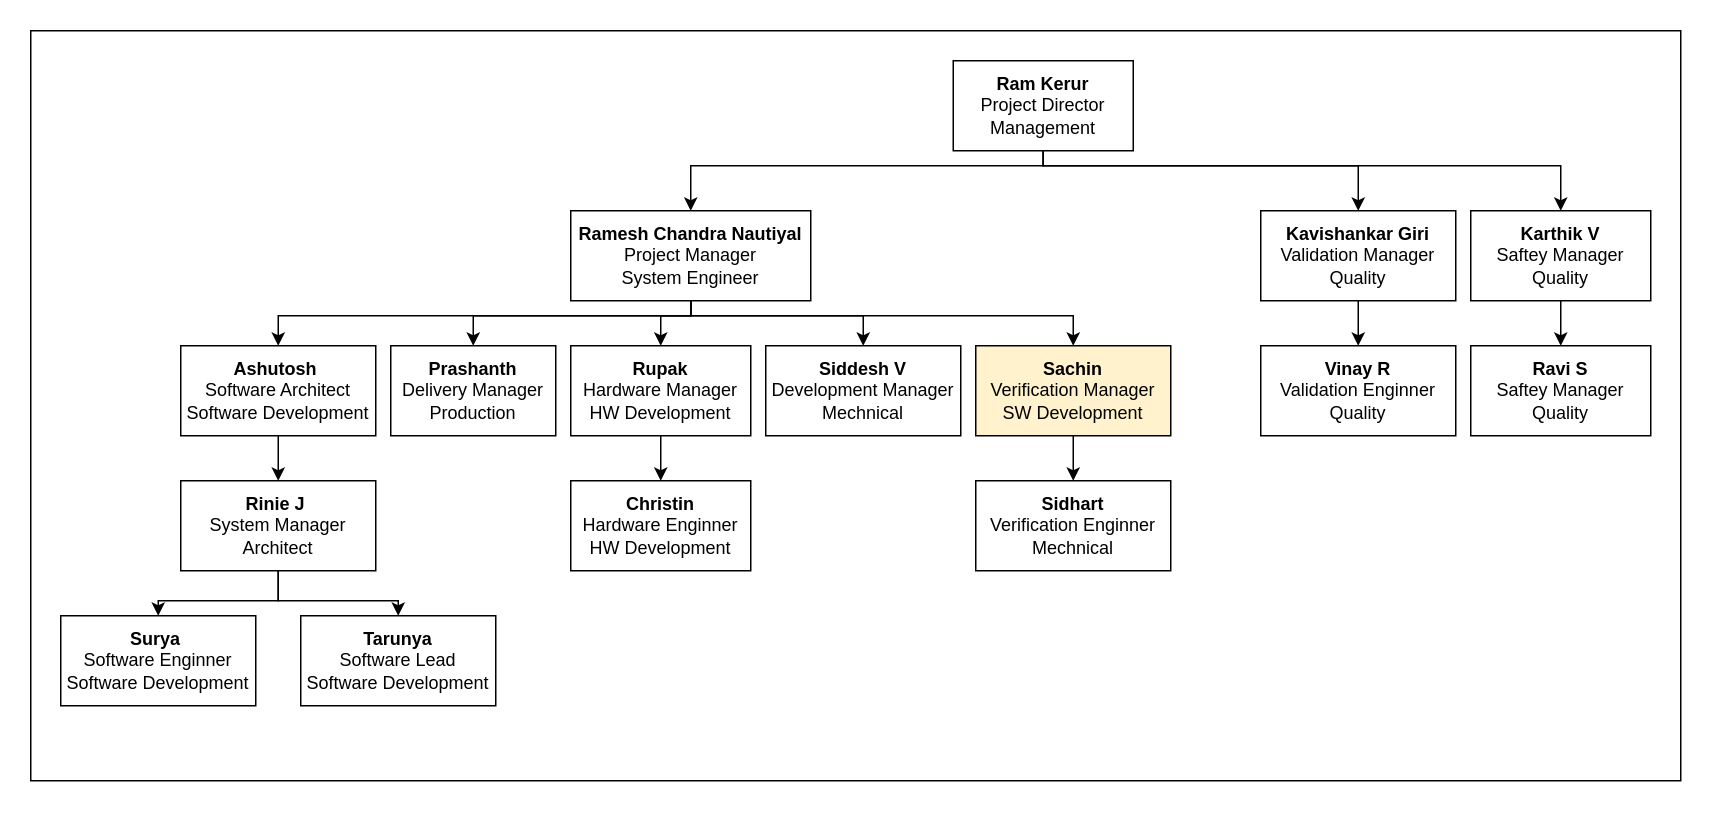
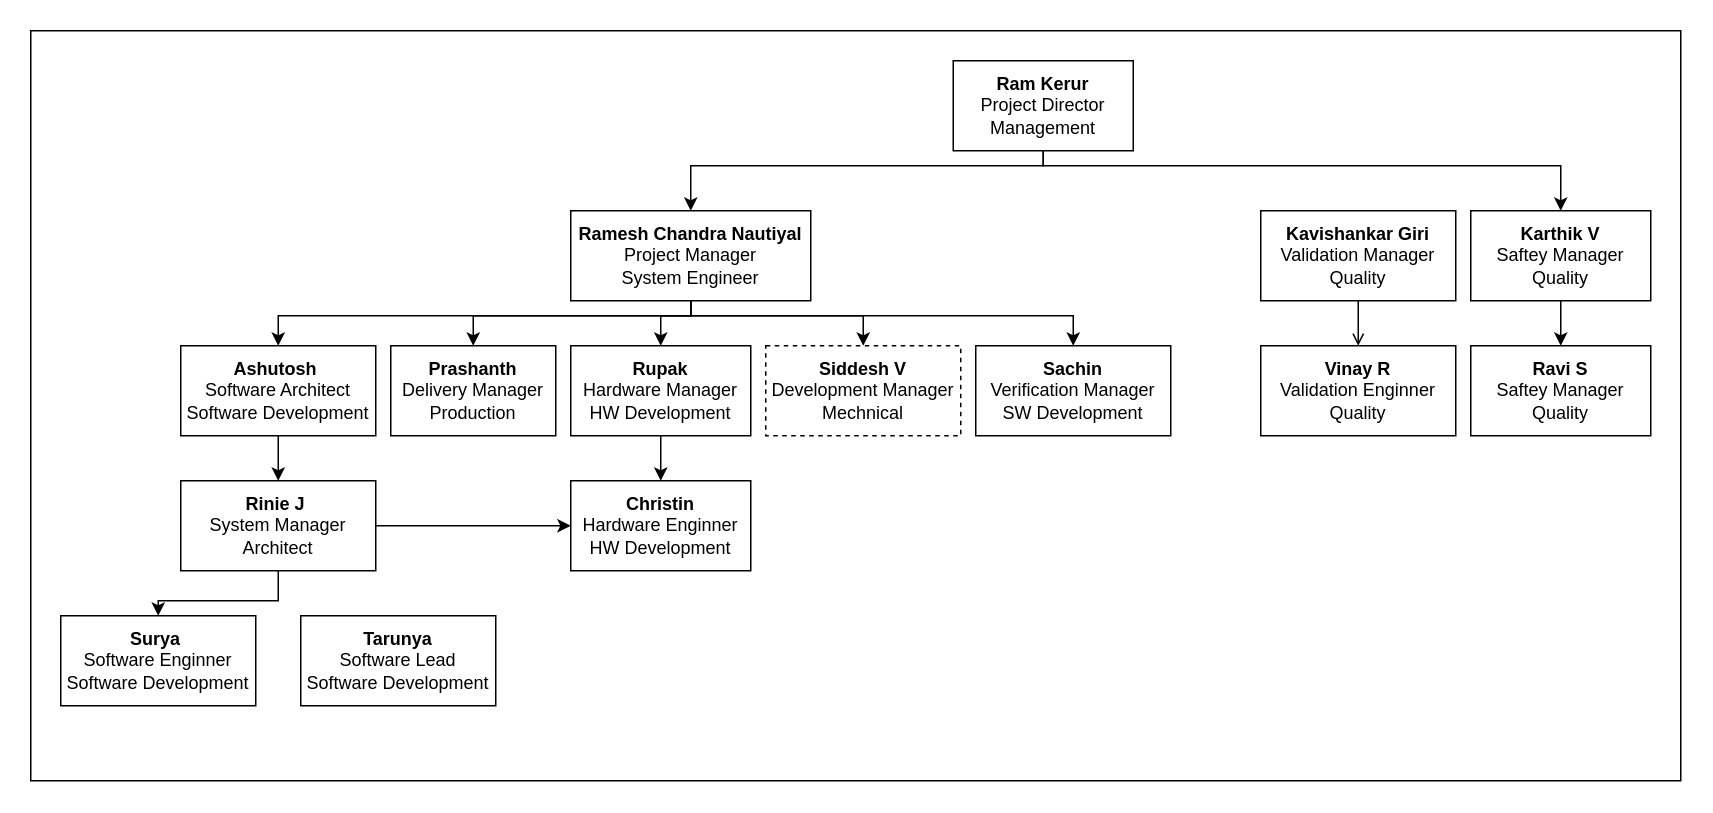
edge "Ram Kerur Project Director Management" -> "Kavishankar Giri Validation Manager Quality": removed
edge "Kavishankar Giri Validation Manager Quality" -> "Vinay R Validation Enginner Quality": arrowhead classic -> open
node "Siddesh V Development Manager Mechnical": style solid -> dashed
node "Sachin Verification Manager SW Development": fillcolor #fff2cc -> #ffffff
edge "Sachin Verification Manager SW Development" -> "Sidhart Verification Enginner Mechnical": removed
node "Sidhart Verification Enginner Mechnical": removed
edge "Rinie J System Manager Architect" -> "Tarunya Software Lead Software Development": now "Rinie J System Manager Architect" -> "Christin Hardware Enginner HW Development"
